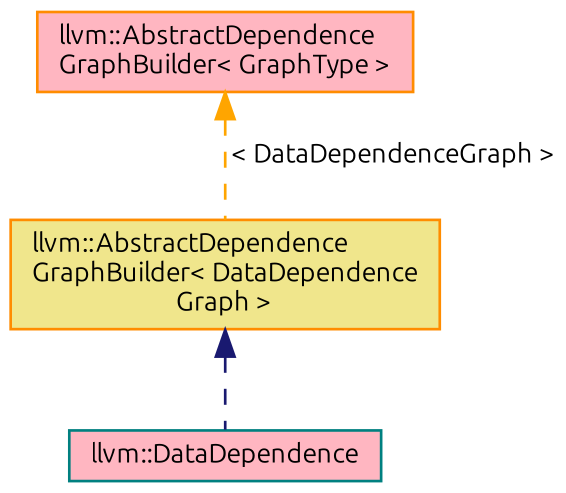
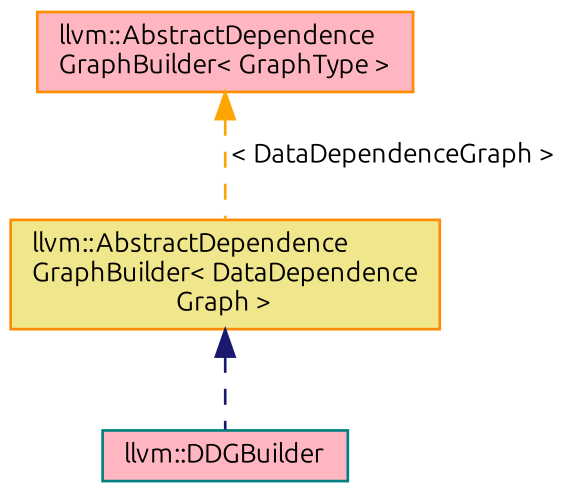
node "llvm::DataDependence": label "llvm::DataDependence" -> "llvm::DDGBuilder"
